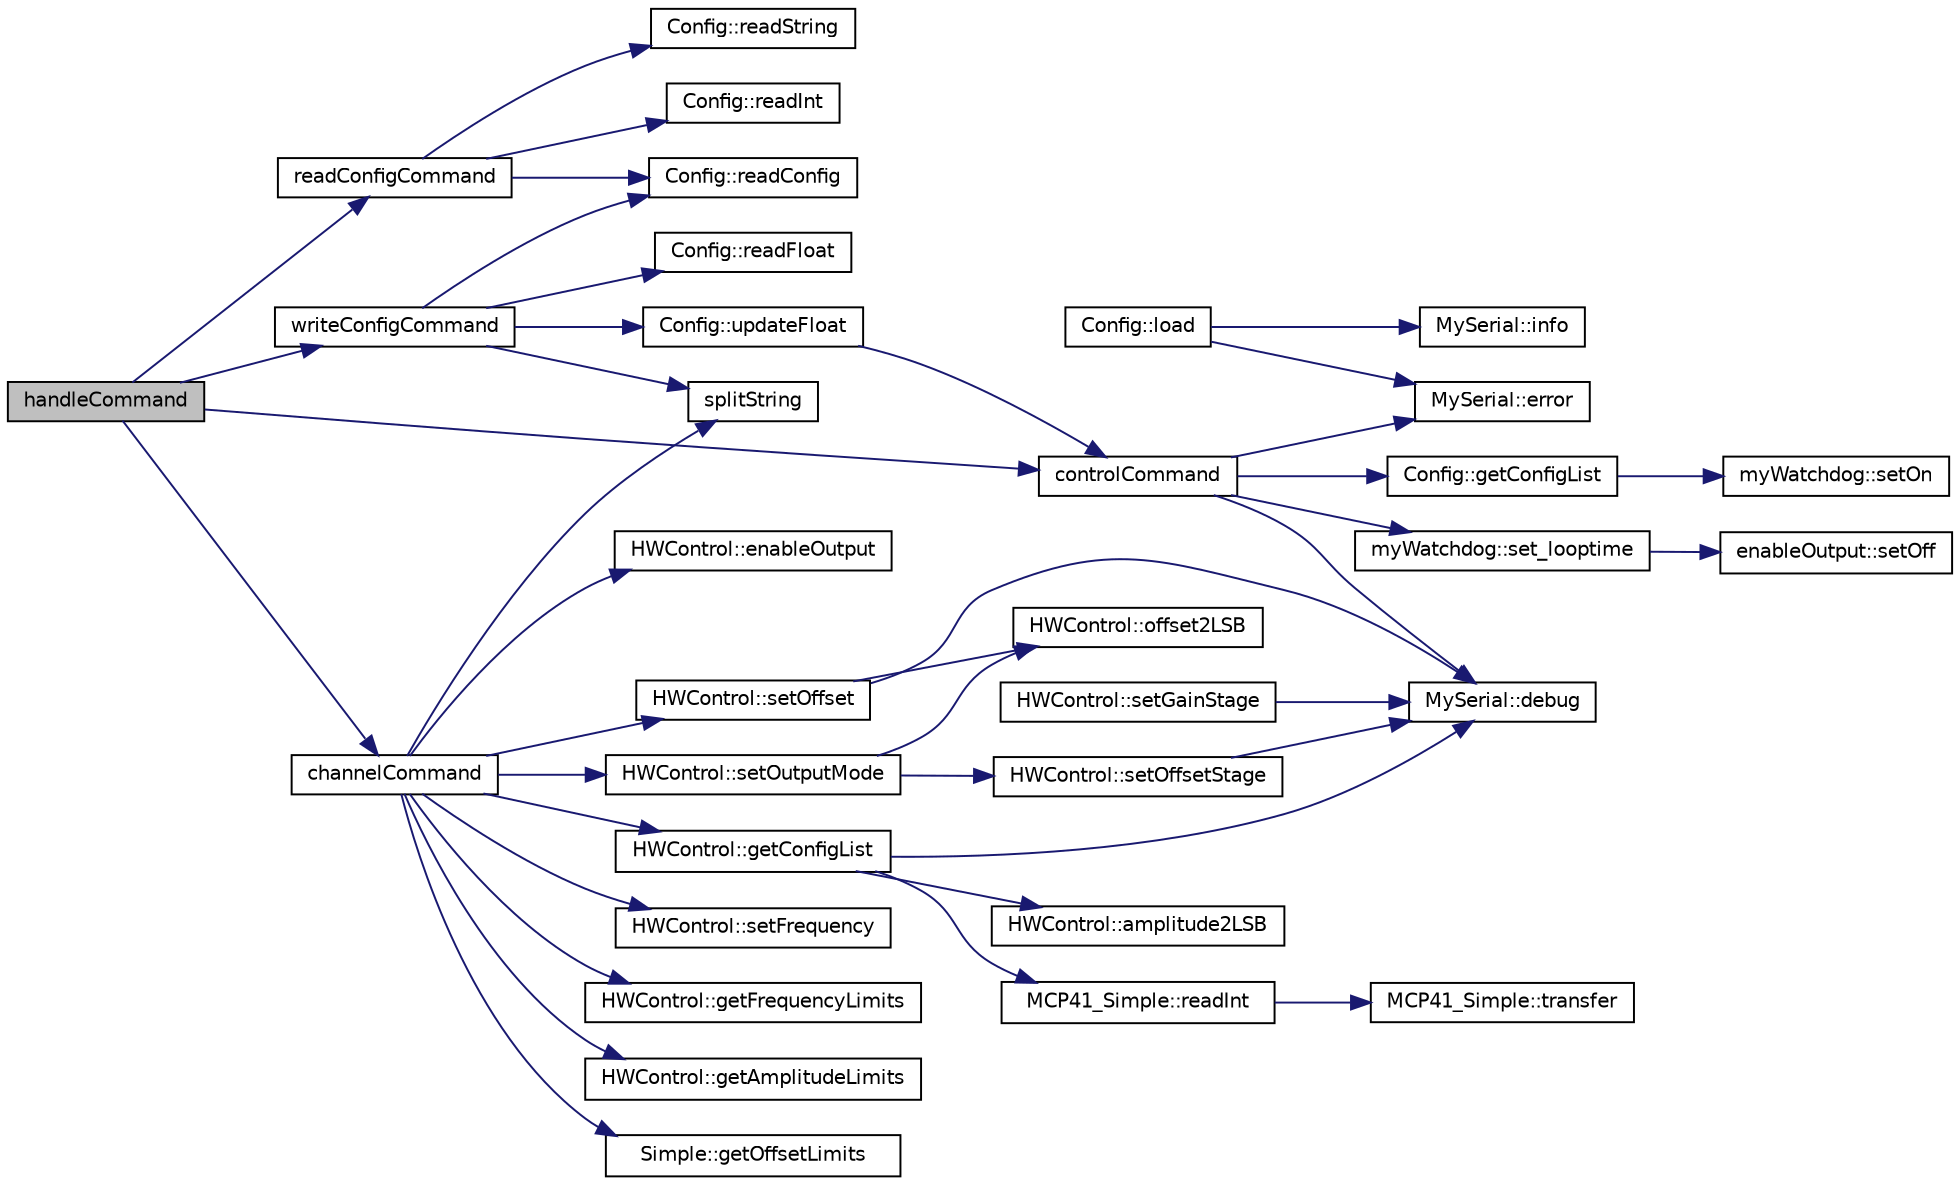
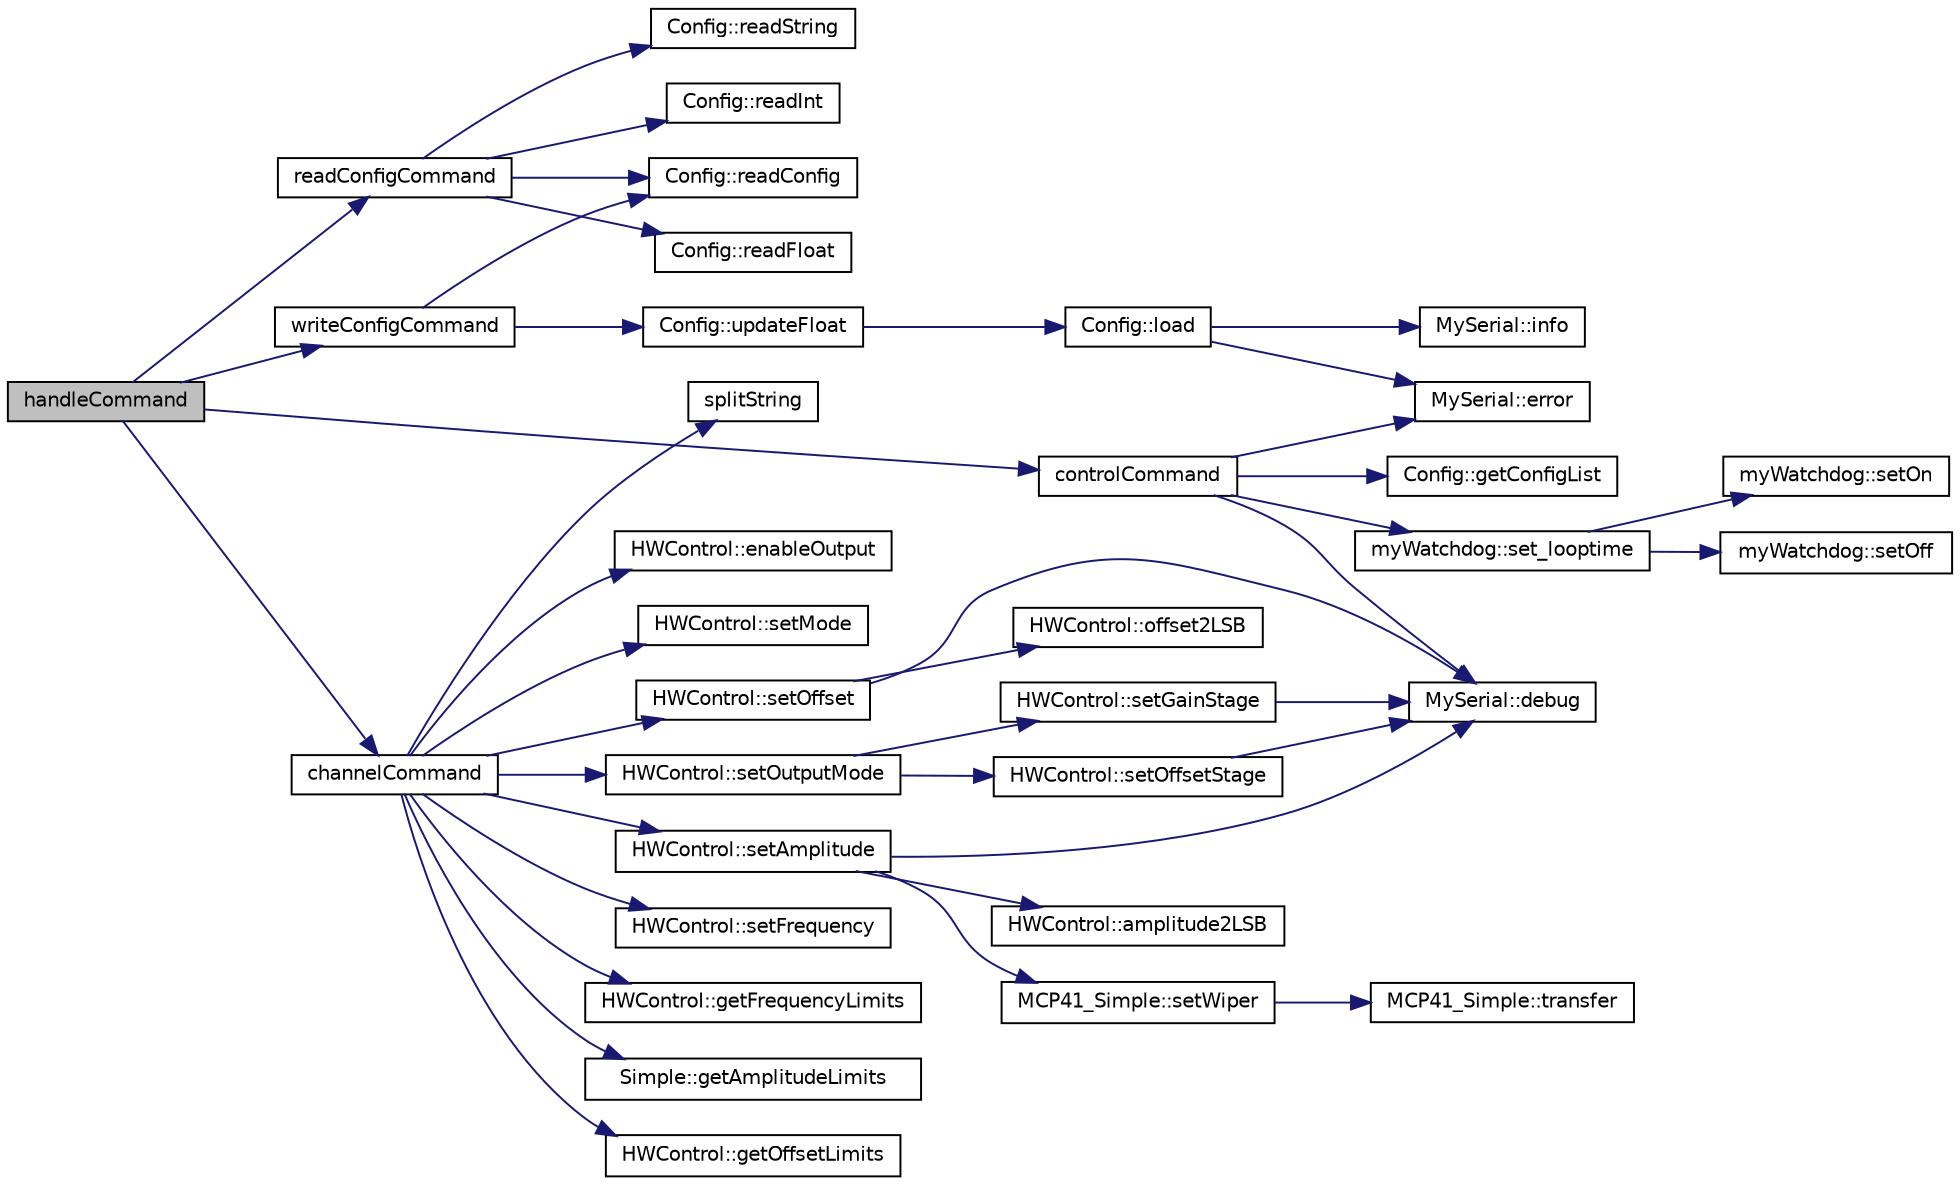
edge "writeConfigCommand" -> "Config::readFloat": now "readConfigCommand" -> "Config::readFloat"
edge "writeConfigCommand" -> "splitString": removed
edge "Config::updateFloat" -> "controlCommand": now "Config::updateFloat" -> "Config::load"
edge "Config::getConfigList" -> "myWatchdog::setOn": now "myWatchdog::set_looptime" -> "myWatchdog::setOn"
node "enableOutput::setOff": label "enableOutput::setOff" -> "myWatchdog::setOff"
node "HWControl::setMode": added
edge "HWControl::setOutputMode" -> "HWControl::offset2LSB": now "HWControl::setOutputMode" -> "HWControl::setGainStage"
node "HWControl::getConfigList": label "HWControl::getConfigList" -> "HWControl::setAmplitude"
node "MCP41_Simple::readInt": label "MCP41_Simple::readInt" -> "MCP41_Simple::setWiper"
node "HWControl::getAmplitudeLimits": label "HWControl::getAmplitudeLimits" -> "Simple::getAmplitudeLimits"
node "Simple::getOffsetLimits": label "Simple::getOffsetLimits" -> "HWControl::getOffsetLimits"
